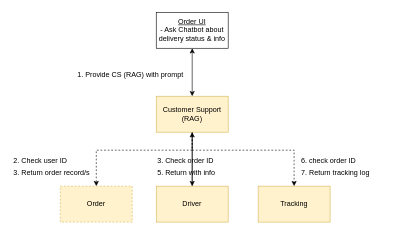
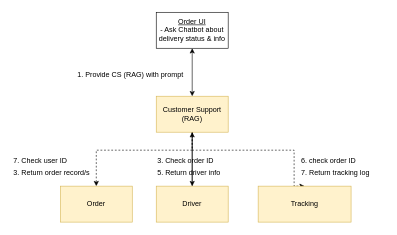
node "2. Check user ID": label "2. Check user ID" -> "7. Check user ID"
node "5. Return with info": label "5. Return with info" -> "5. Return driver info"
node "Order": style dashed -> solid
node "Tracking": size 72x36 -> 93x36
